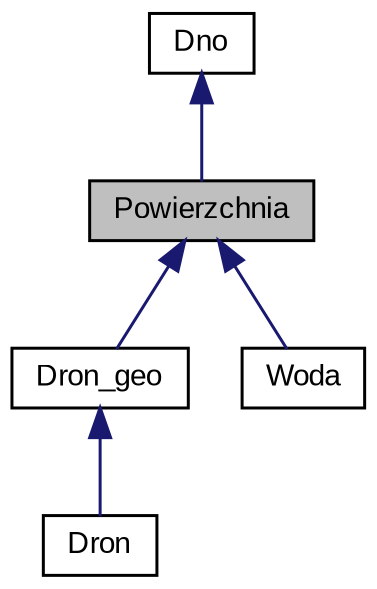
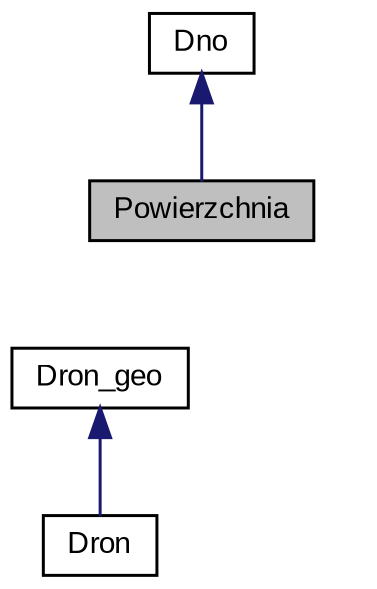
edge "Dron_geo" -> "Powierzchnia": removed
node "Woda": removed
